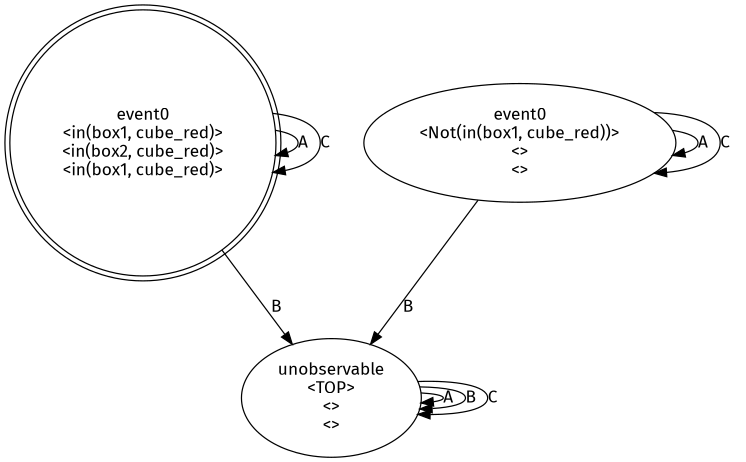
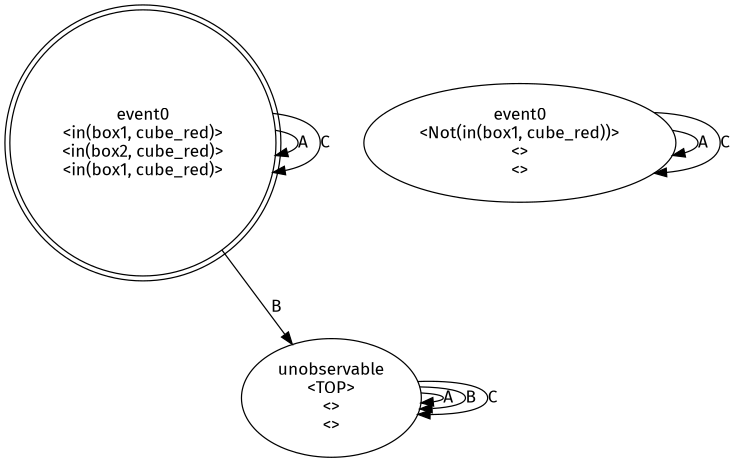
edge "event0 <Not(in(box1, cube_red))> <> <>" -> "unobservable <TOP> <> <>": removed, label "B"
